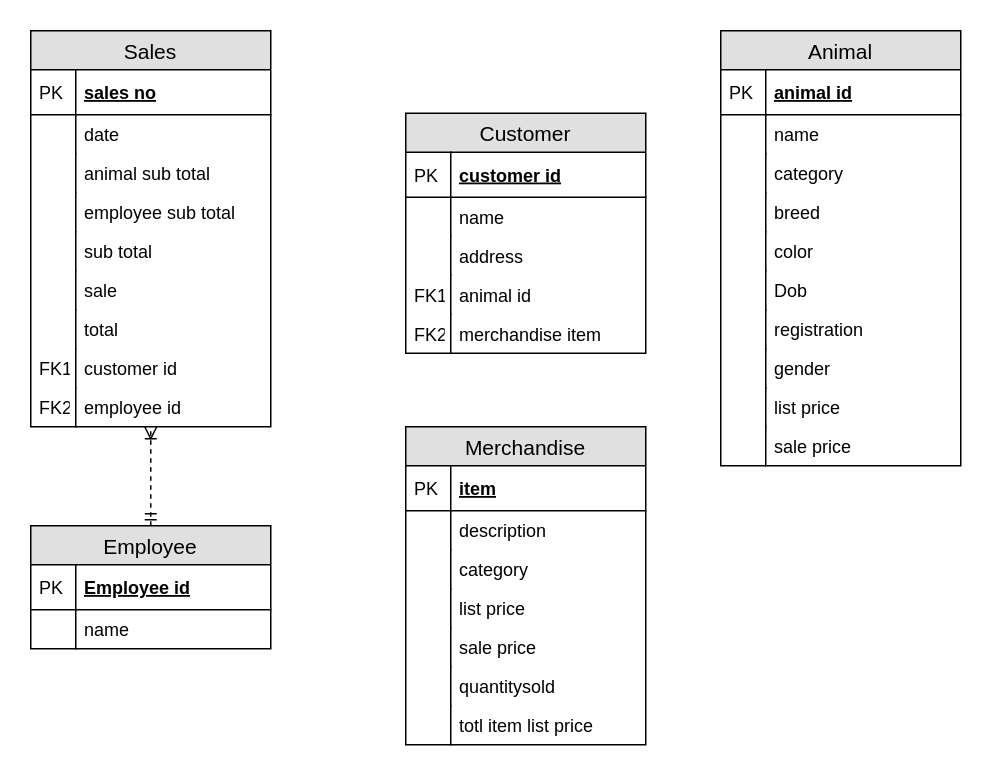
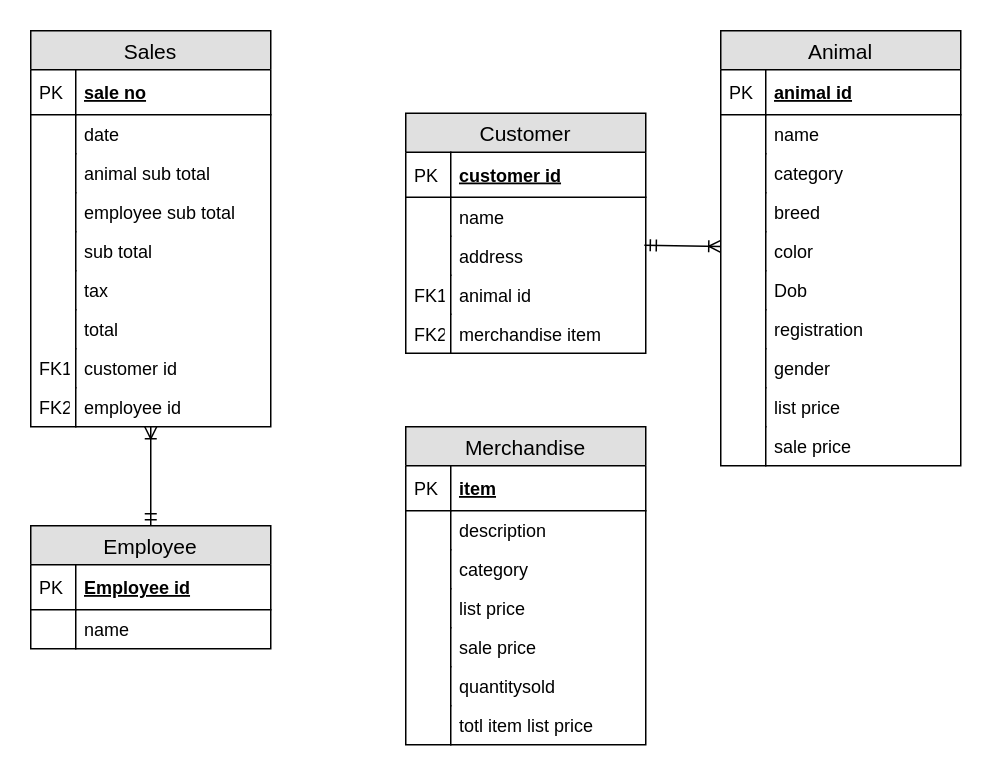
node "sales no": label "sales no" -> "sale no"
edge "Animal" -- "address": added
node "sale": label "sale" -> "tax"
edge "Sales" -- "Employee": style dashed -> solid
